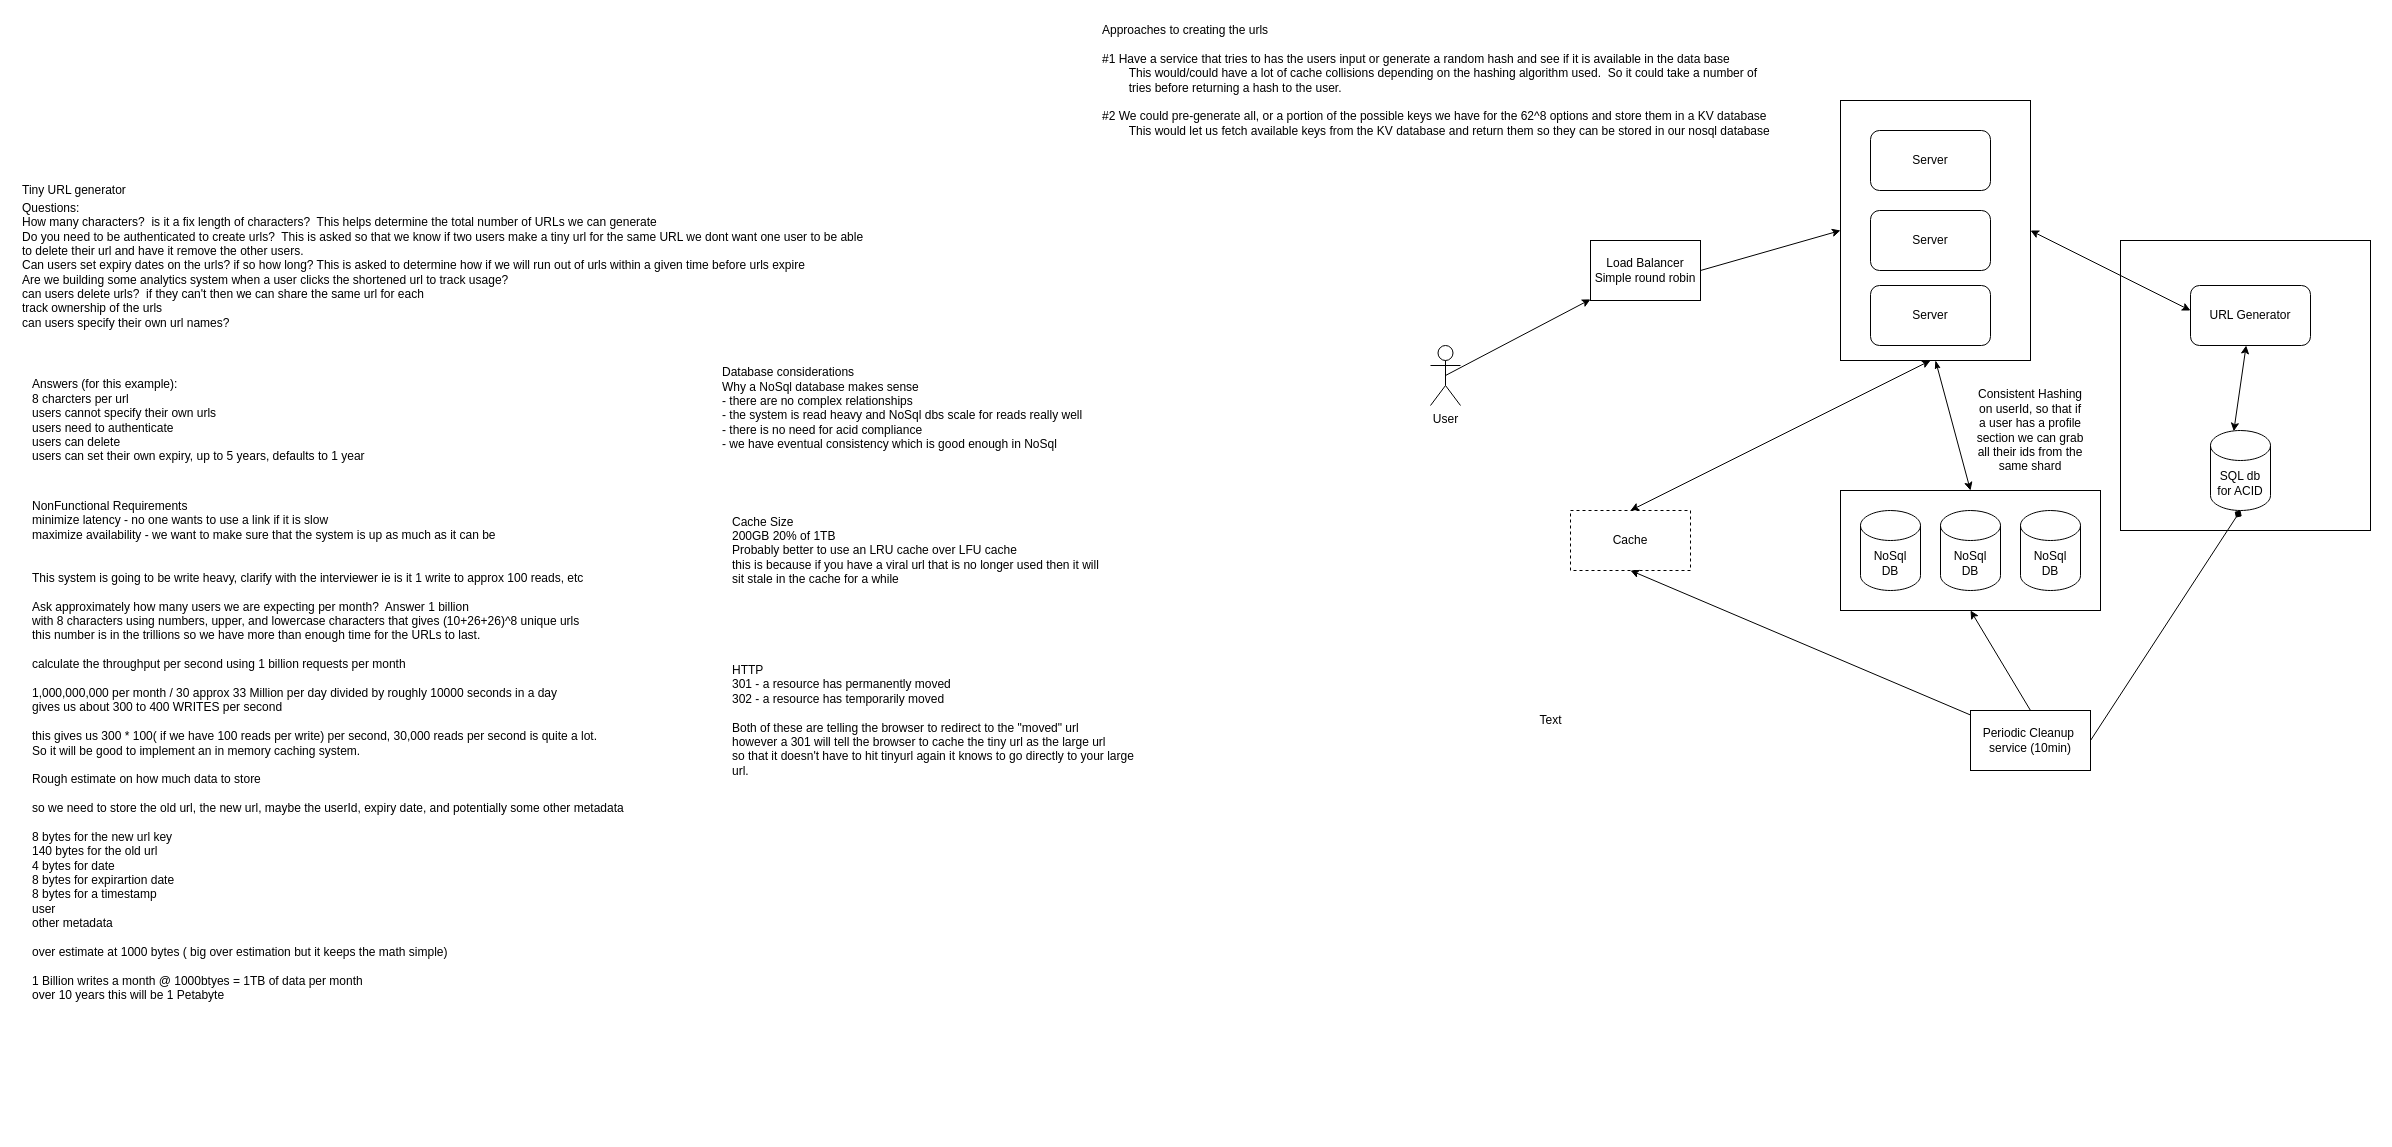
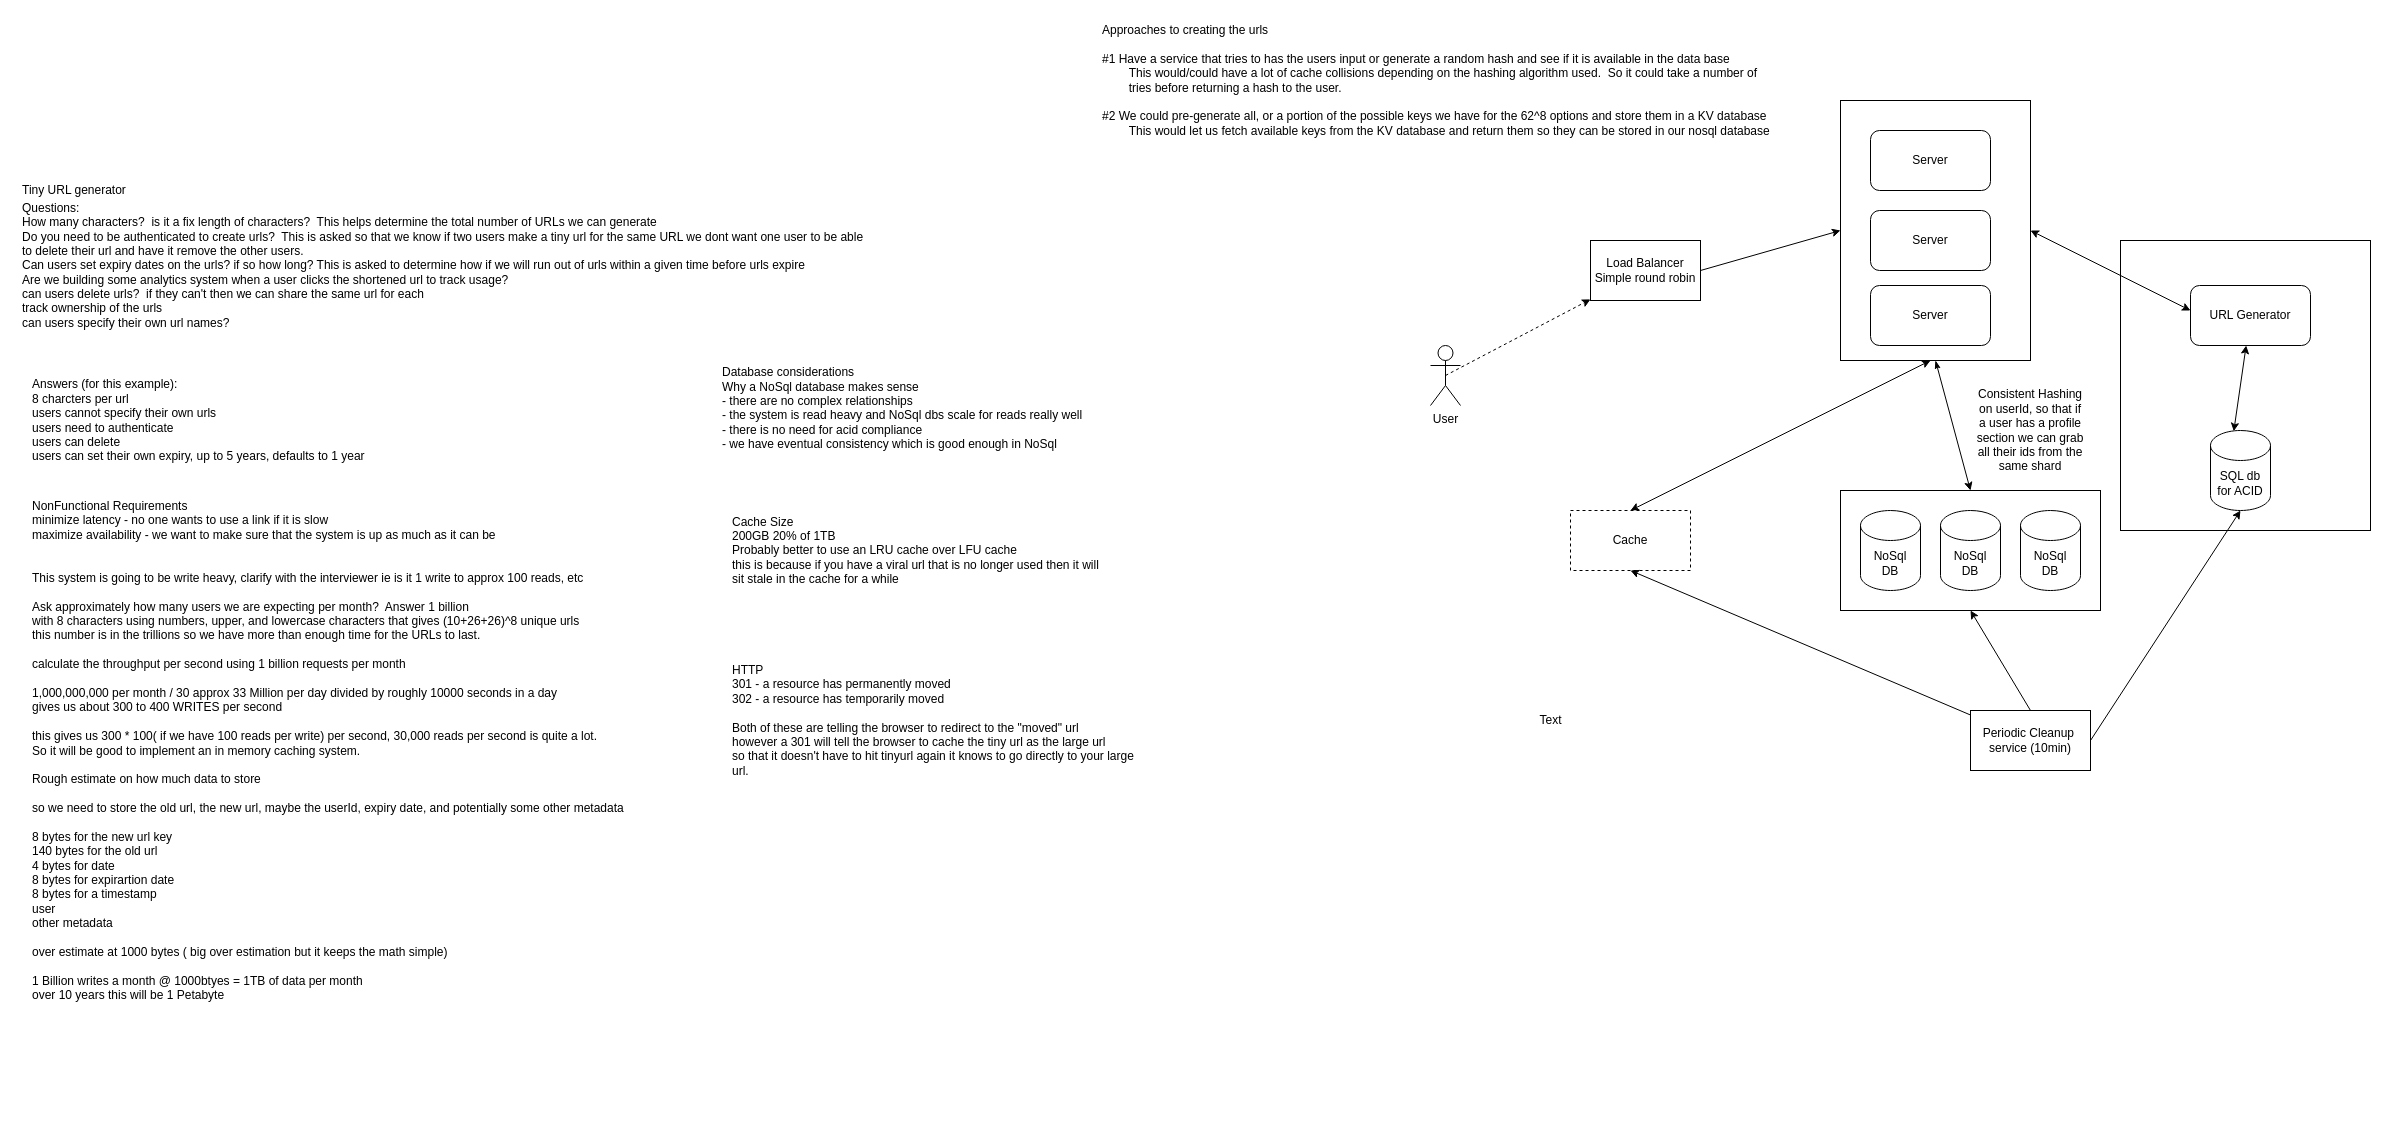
edge "User" -> "Load Balancer Simple round robin": style solid -> dashed
edge "Periodic Cleanup service (10min)" -> "SQL db for ACID": arrowhead diamond -> classic
